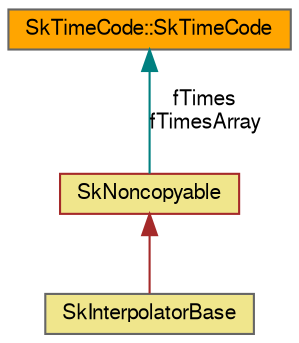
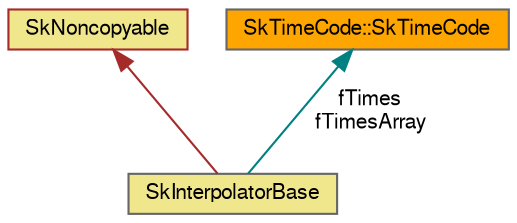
edge "SkNoncopyable" -> "SkTimeCode::SkTimeCode": now "SkInterpolatorBase" -> "SkTimeCode::SkTimeCode"
